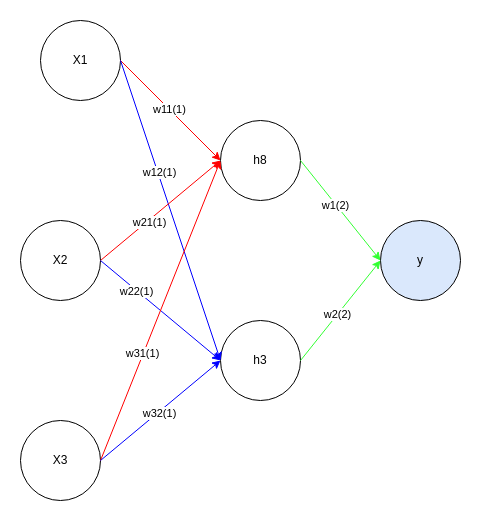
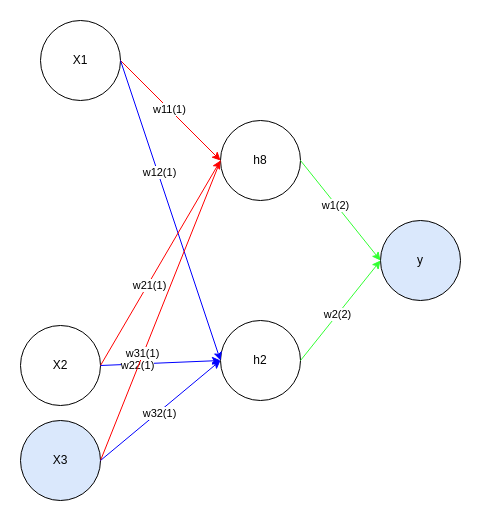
edge "X3" -> "h8": arrowhead classic -> none
node "X2": moved (61, 261) -> (61, 366)
node "h3": label "h3" -> "h2"
node "X3": fillcolor #ffffff -> #dae8fc
